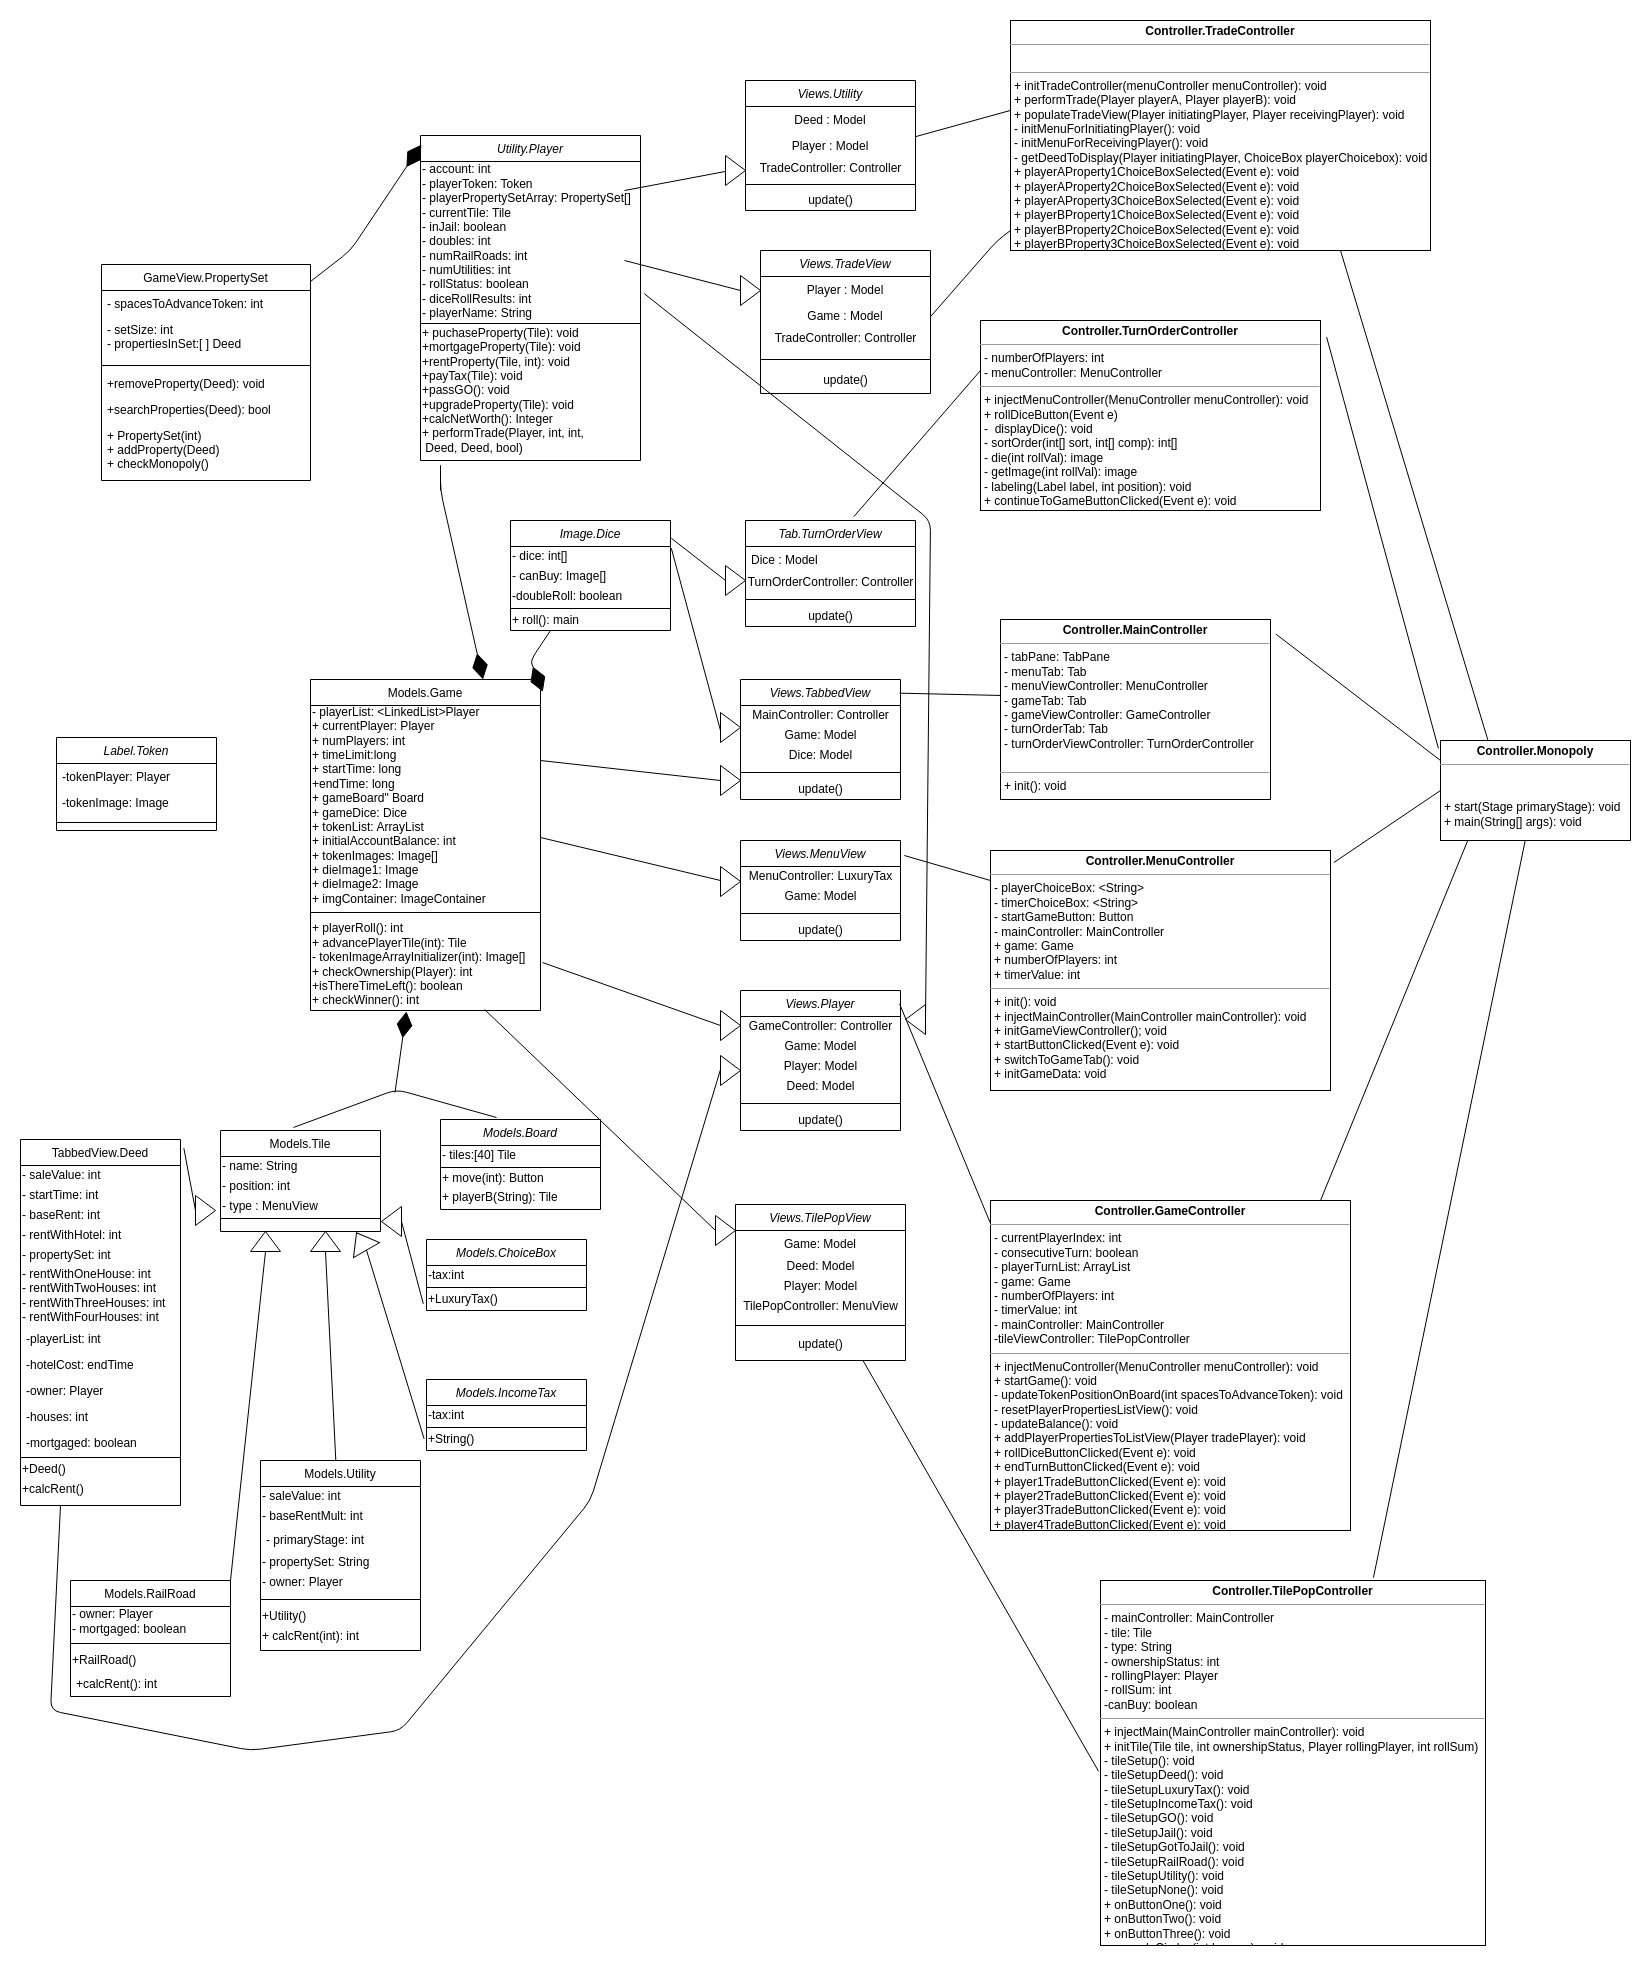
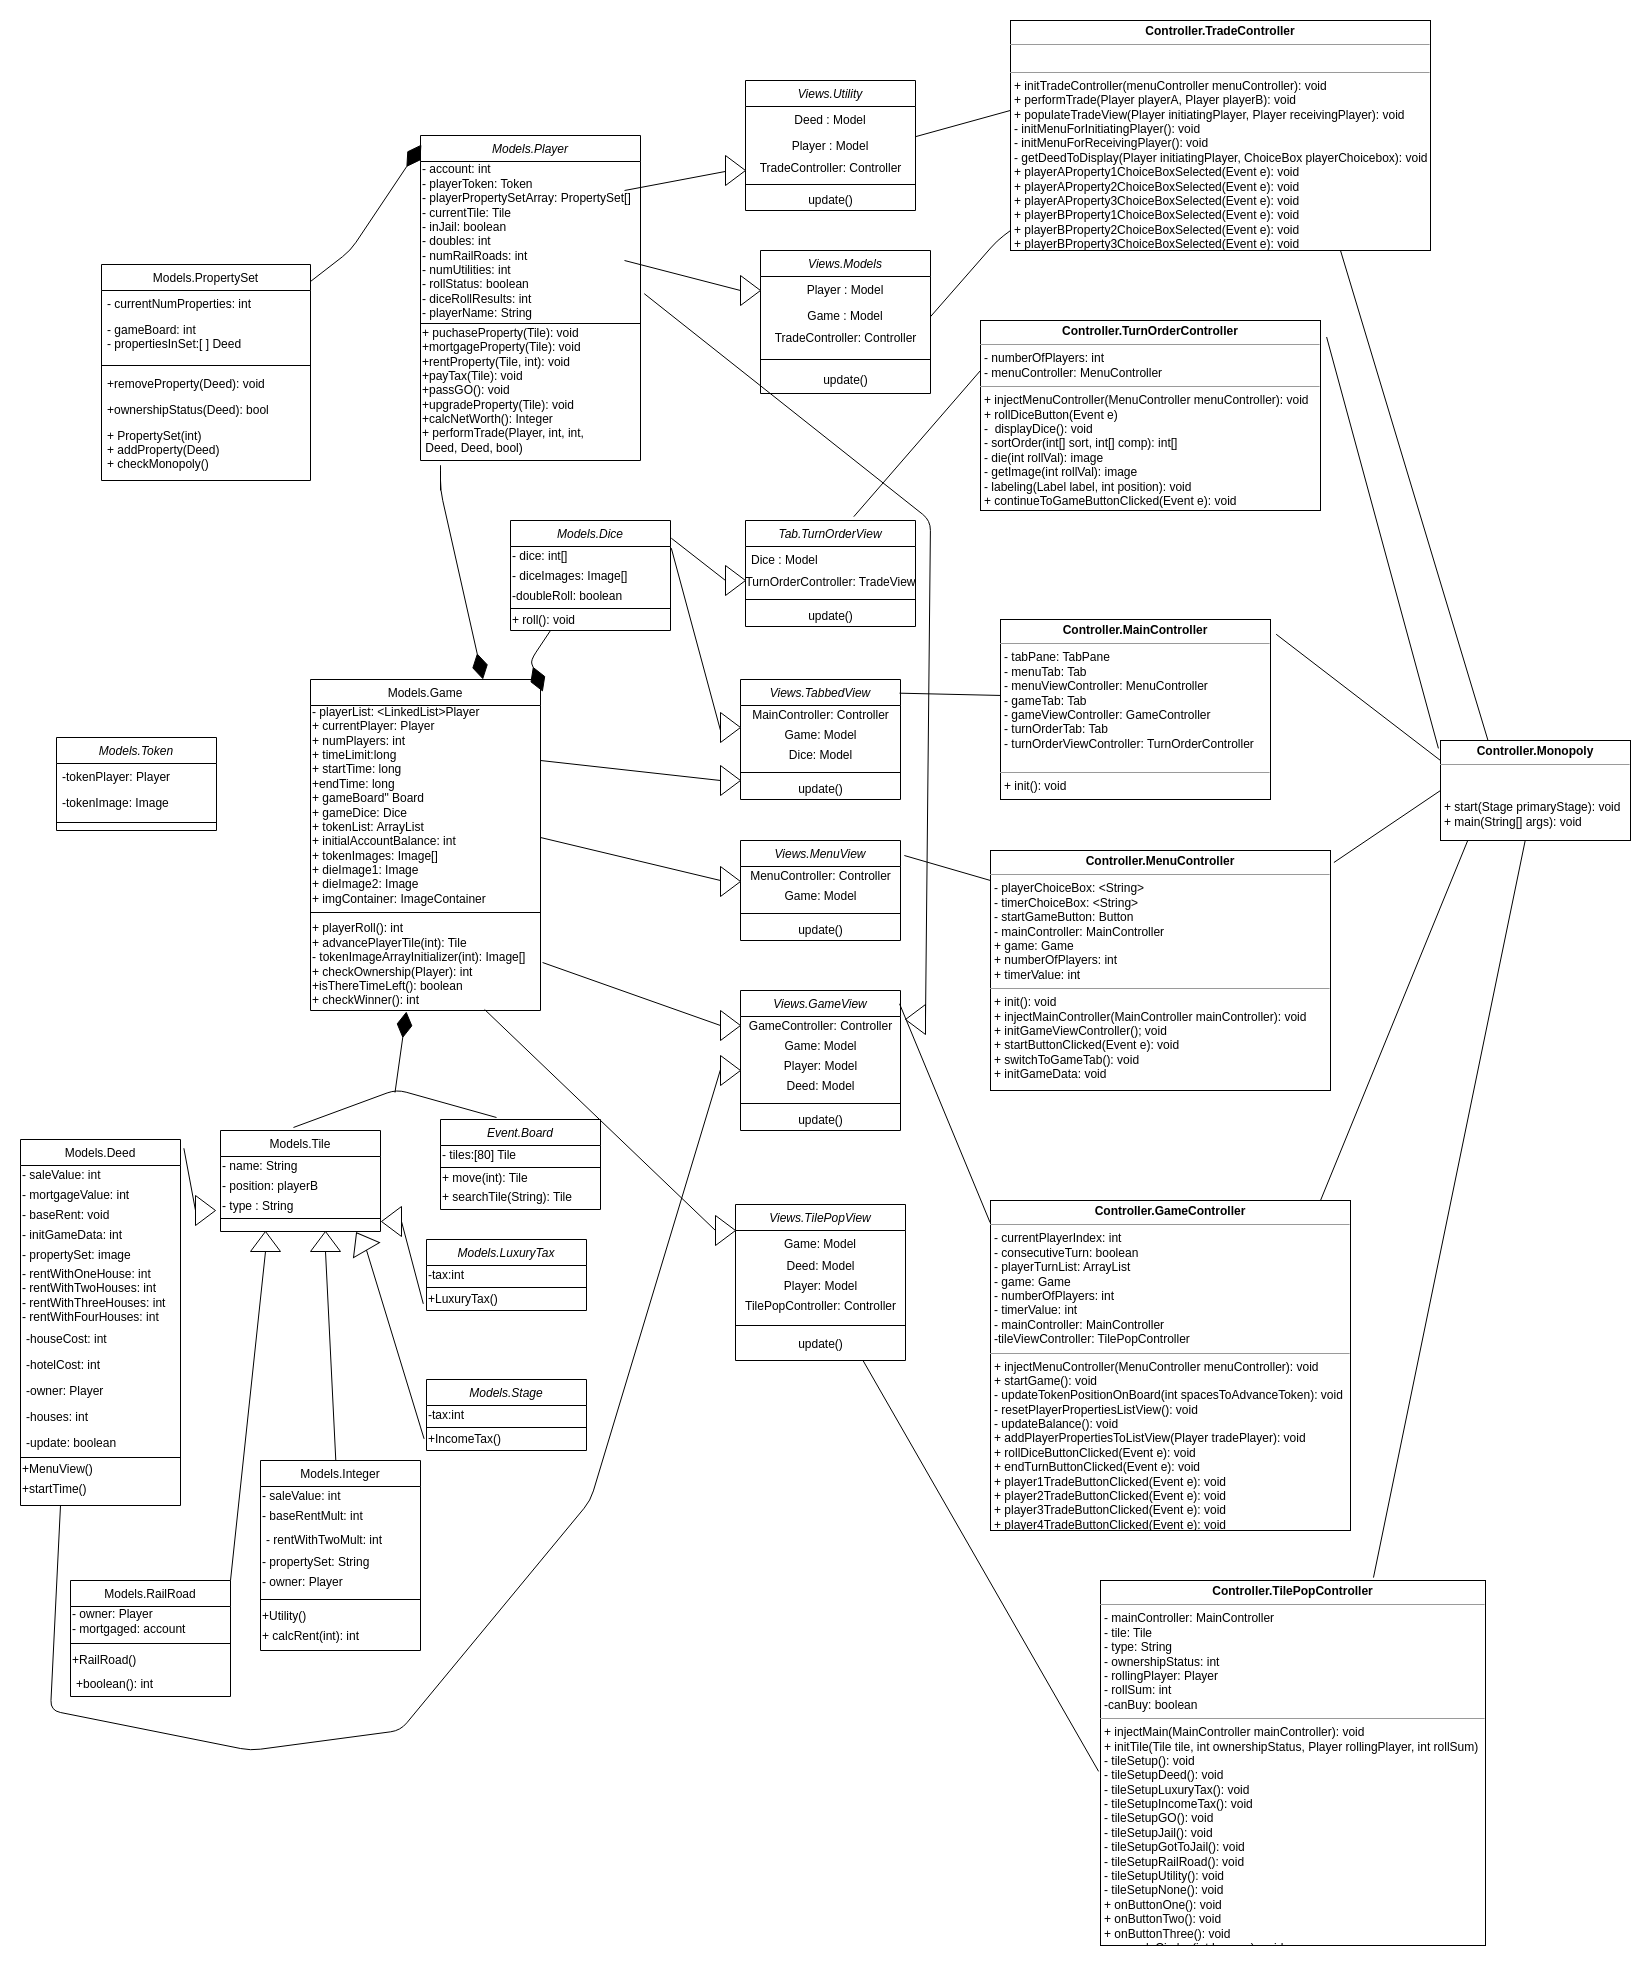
node "Utility.Player": label "Utility.Player" -> "Models.Player"
node "Views.TradeView": label "Views.TradeView" -> "Views.Models"
node "GameView.PropertySet": label "GameView.PropertySet" -> "Models.PropertySet"
node "- spacesToAdvanceToken: int": label "- spacesToAdvanceToken: int" -> "- currentNumProperties: int"
node "- setSize: int - propertiesInSet:[ ] Deed": label "- setSize: int - propertiesInSet:[ ] Deed" -> "- gameBoard: int - propertiesInSet:[ ] Deed"
node "+searchProperties(Deed): bool": label "+searchProperties(Deed): bool" -> "+ownershipStatus(Deed): bool"
node "Image.Dice": label "Image.Dice" -> "Models.Dice"
node "- canBuy: Image[]": label "- canBuy: Image[]" -> "- diceImages: Image[]"
node "TurnOrderController: Controller": label "TurnOrderController: Controller" -> "TurnOrderController: TradeView"
node "+ roll(): main": label "+ roll(): main" -> "+ roll(): void"
node "Label.Token": label "Label.Token" -> "Models.Token"
node "MenuController: LuxuryTax": label "MenuController: LuxuryTax" -> "MenuController: Controller"
node "Views.Player": label "Views.Player" -> "Views.GameView"
node "Models.Board": label "Models.Board" -> "Event.Board"
node "TabbedView.Deed": label "TabbedView.Deed" -> "Models.Deed"
node "- tiles:[40] Tile": label "- tiles:[40] Tile" -> "- tiles:[80] Tile"
node "+ move(int): Button": label "+ move(int): Button" -> "+ move(int): Tile"
node "- position: int": label "- position: int" -> "- position: playerB"
node "- startTime: int": label "- startTime: int" -> "- mortgageValue: int"
node "+ playerB(String): Tile": label "+ playerB(String): Tile" -> "+ searchTile(String): Tile"
node "- type : MenuView": label "- type : MenuView" -> "- type : String"
node "- baseRent: int": label "- baseRent: int" -> "- baseRent: void"
node "- rentWithHotel: int": label "- rentWithHotel: int" -> "- initGameData: int"
node "Models.ChoiceBox": label "Models.ChoiceBox" -> "Models.LuxuryTax"
node "- propertySet: int": label "- propertySet: int" -> "- propertySet: image"
node "TilePopController: MenuView": label "TilePopController: MenuView" -> "TilePopController: Controller"
node "-playerList: int": label "-playerList: int" -> "-houseCost: int"
node "-hotelCost: endTime": label "-hotelCost: endTime" -> "-hotelCost: int"
node "Models.IncomeTax": label "Models.IncomeTax" -> "Models.Stage"
node "+String()": label "+String()" -> "+IncomeTax()"
node "-mortgaged: boolean": label "-mortgaged: boolean" -> "-update: boolean"
node "+Deed()": label "+Deed()" -> "+MenuView()"
node "Models.Utility": label "Models.Utility" -> "Models.Integer"
node "+calcRent()": label "+calcRent()" -> "+startTime()"
node "- primaryStage: int": label "- primaryStage: int" -> "- rentWithTwoMult: int"
node "- owner: Player - mortgaged: boolean": label "- owner: Player - mortgaged: boolean" -> "- owner: Player - mortgaged: account"
node "+calcRent(): int": label "+calcRent(): int" -> "+boolean(): int"
